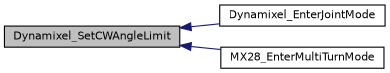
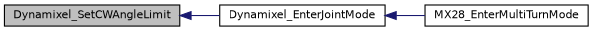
edge "MX28_EnterMultiTurnMode" -> "Dynamixel_SetCWAngleLimit": now "MX28_EnterMultiTurnMode" -> "Dynamixel_EnterJointMode"
